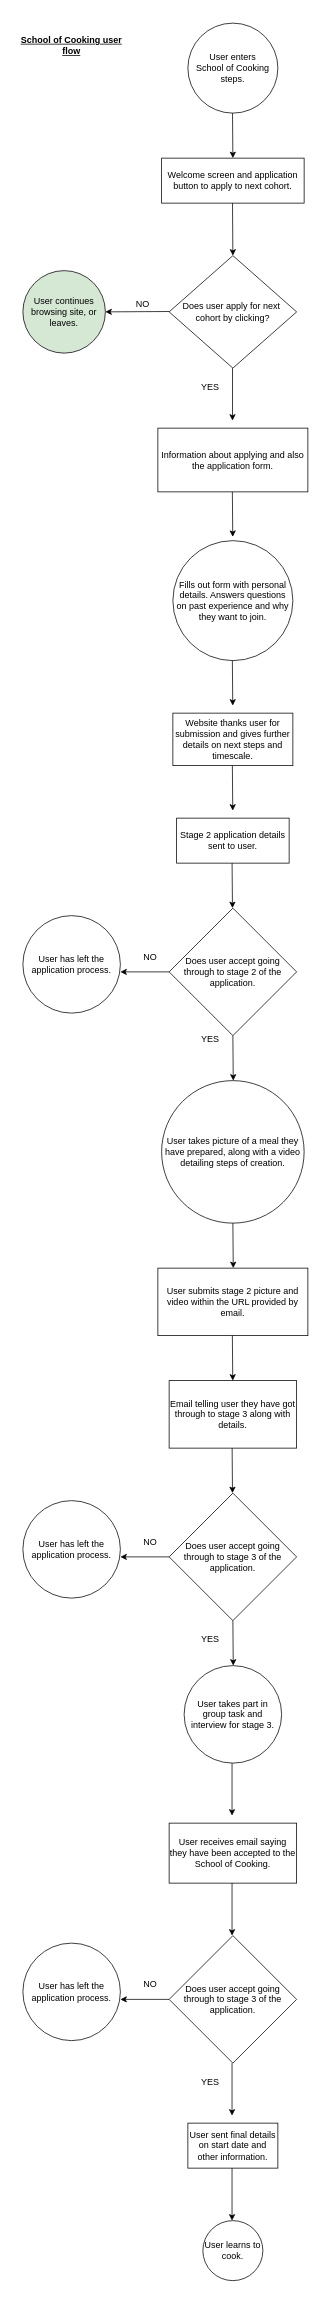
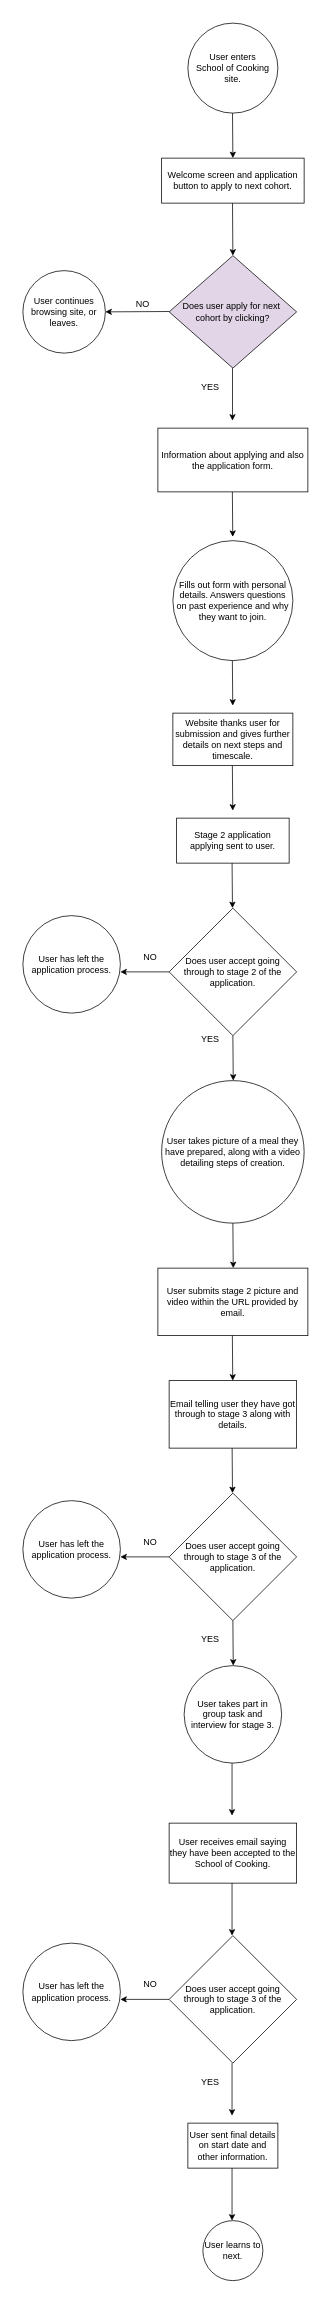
node "School of Cooking user flow": removed
node "User enters School of Cooking steps.": label "User enters School of Cooking steps." -> "User enters School of Cooking site."
node "User continues browsing site, or leaves.": fillcolor #d5e8d4 -> #ffffff
node "Does user apply for next cohort by clicking?": fillcolor #ffffff -> #e1d5e7
node "Stage 2 application details sent to user.": label "Stage 2 application details sent to user." -> "Stage 2 application applying sent to user."
node "User learns to cook.": label "User learns to cook." -> "User learns to next."
